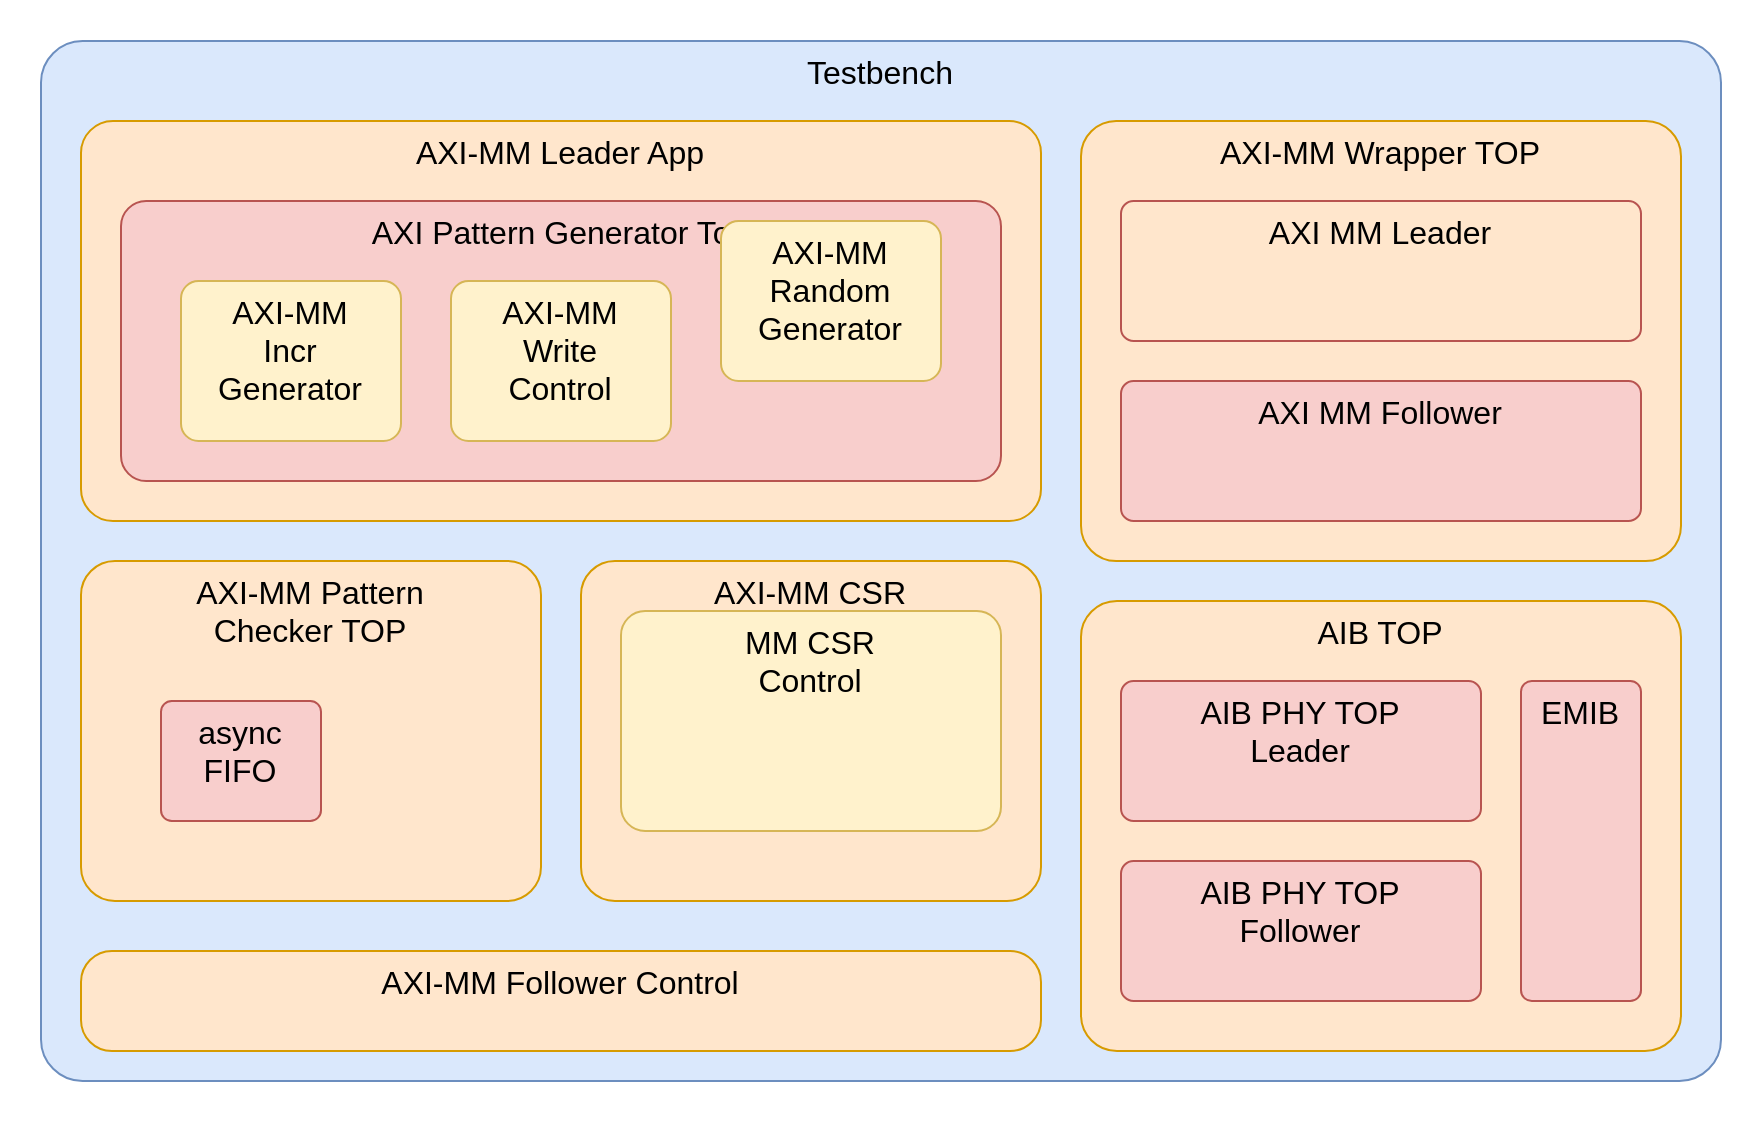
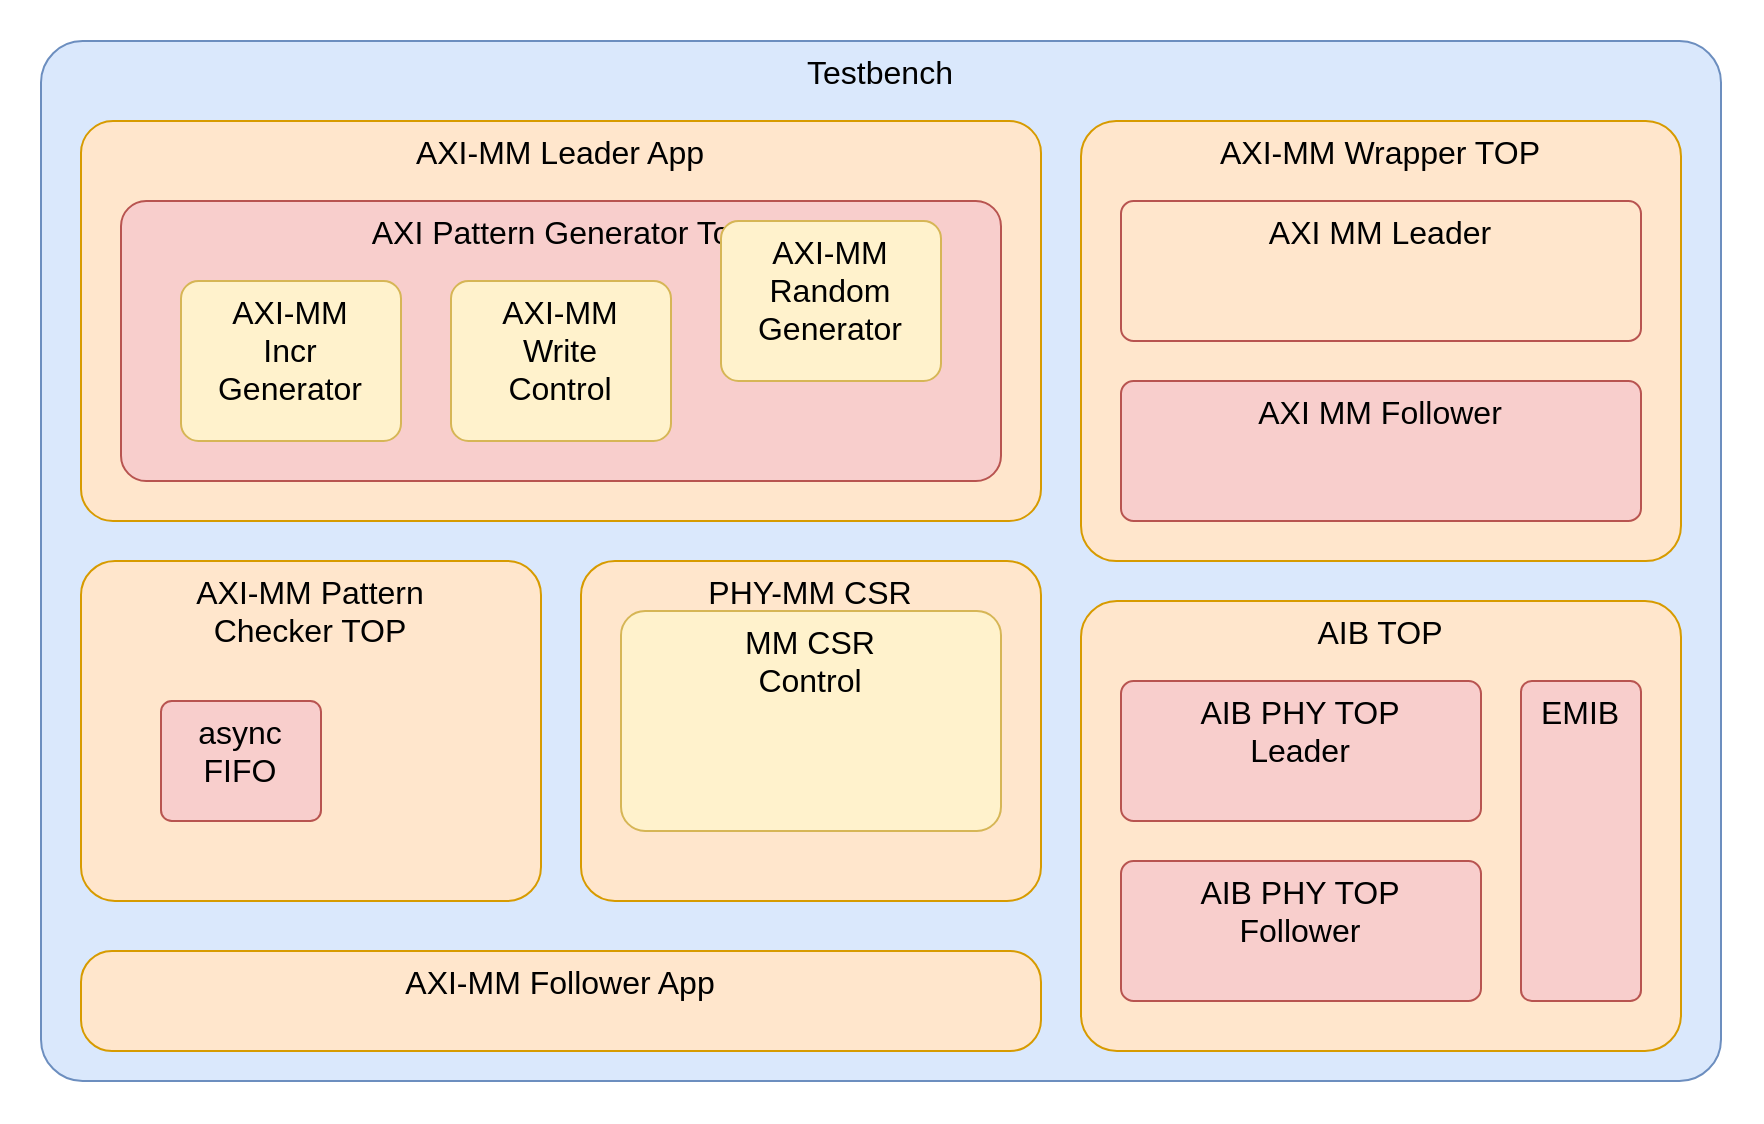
node "AXI-MM CSR": label "AXI-MM CSR" -> "PHY-MM CSR"
node "AXI-MM Follower Control": label "AXI-MM Follower Control" -> "AXI-MM Follower App"
